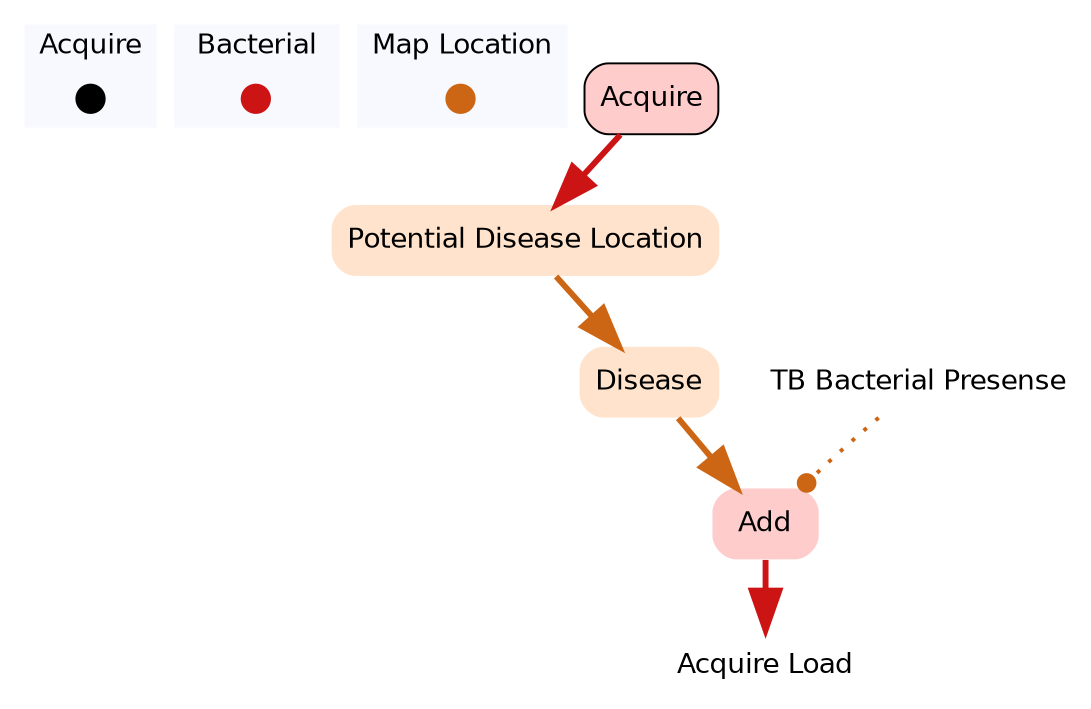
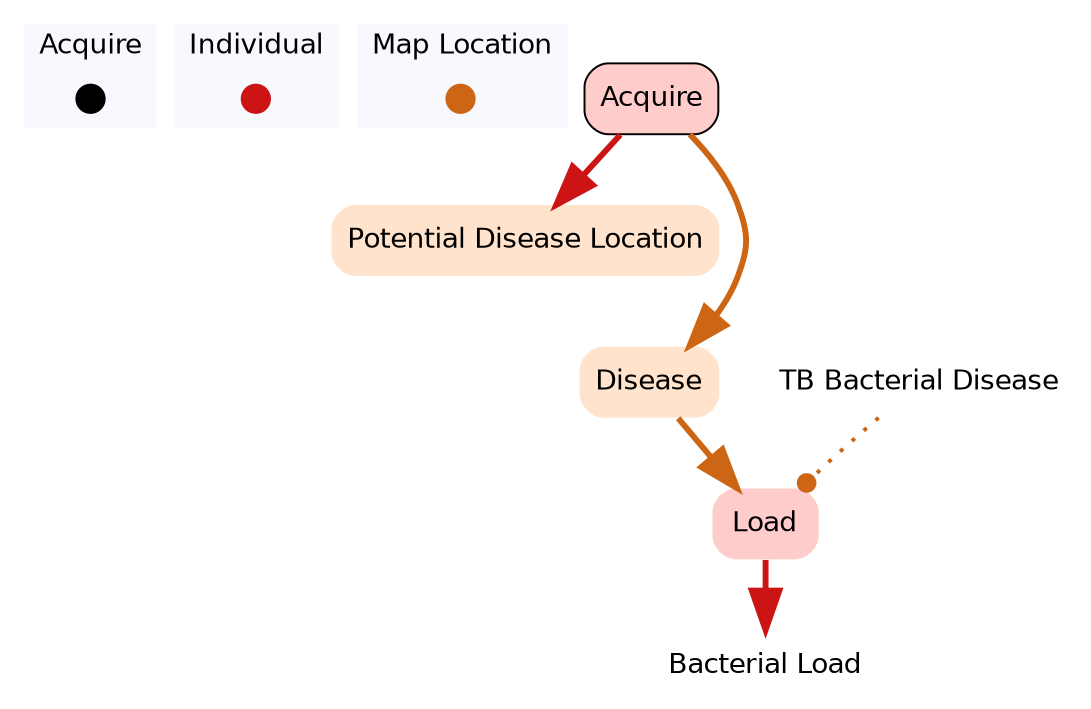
cluster "Bacterial": label "Bacterial" -> "Individual"
edge "Potential Disease Location" -> "Disease": now "Acquire" -> "Disease"
node "TB Bacterial Presense": label "TB Bacterial Presense" -> "TB Bacterial Disease"
node "Add": label "Add" -> "Load"
node "Acquire Load": label "Acquire Load" -> "Bacterial Load"
